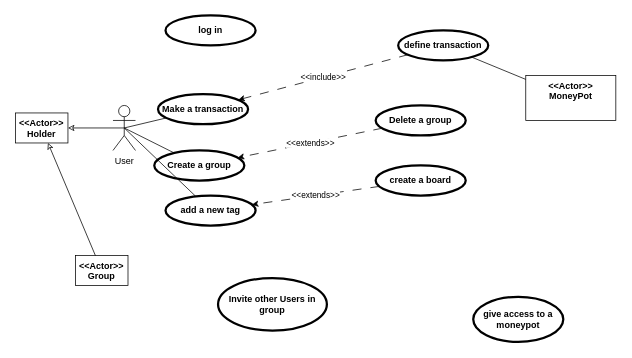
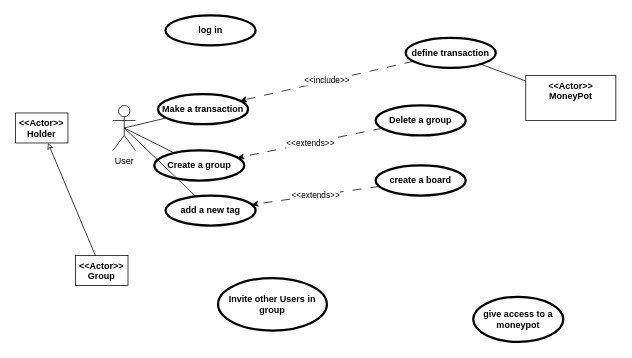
node "define transaction": moved (443, 45) -> (450, 53)
edge "User" -> "<<Actor>> Holder": removed
